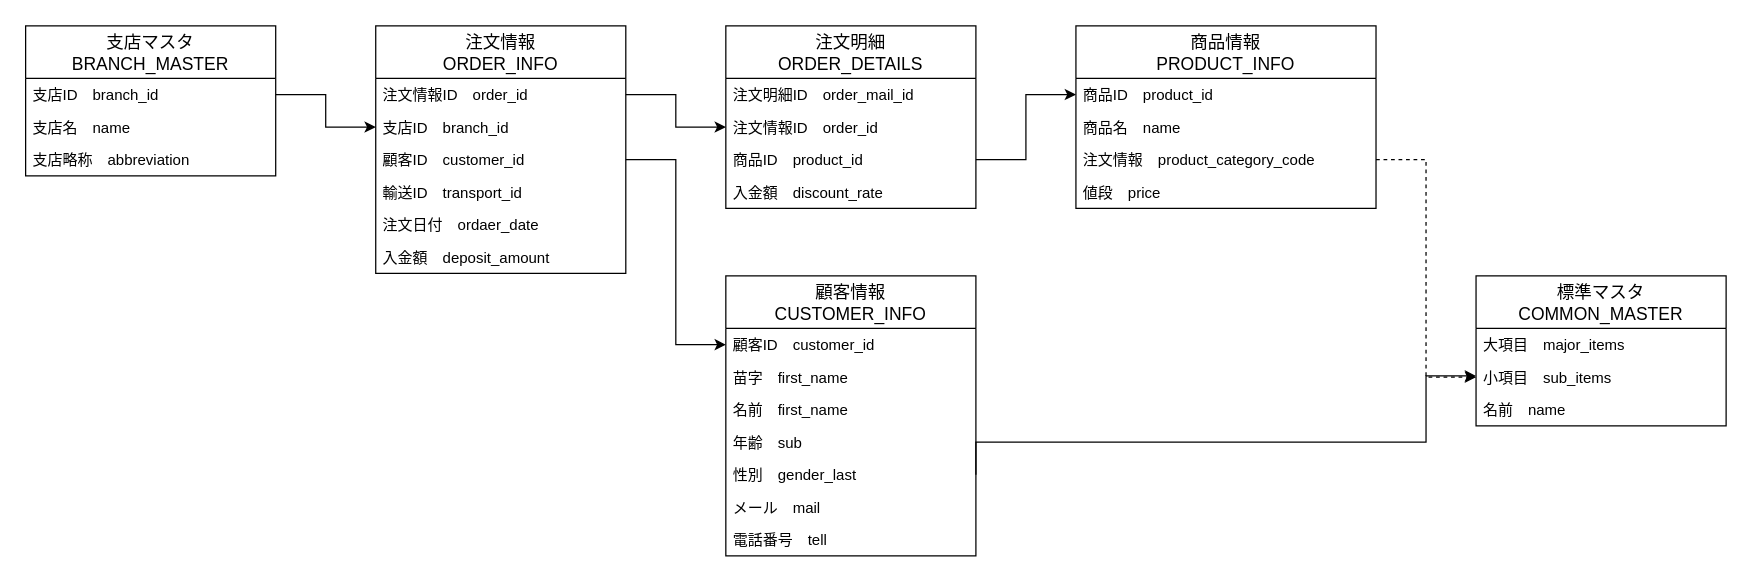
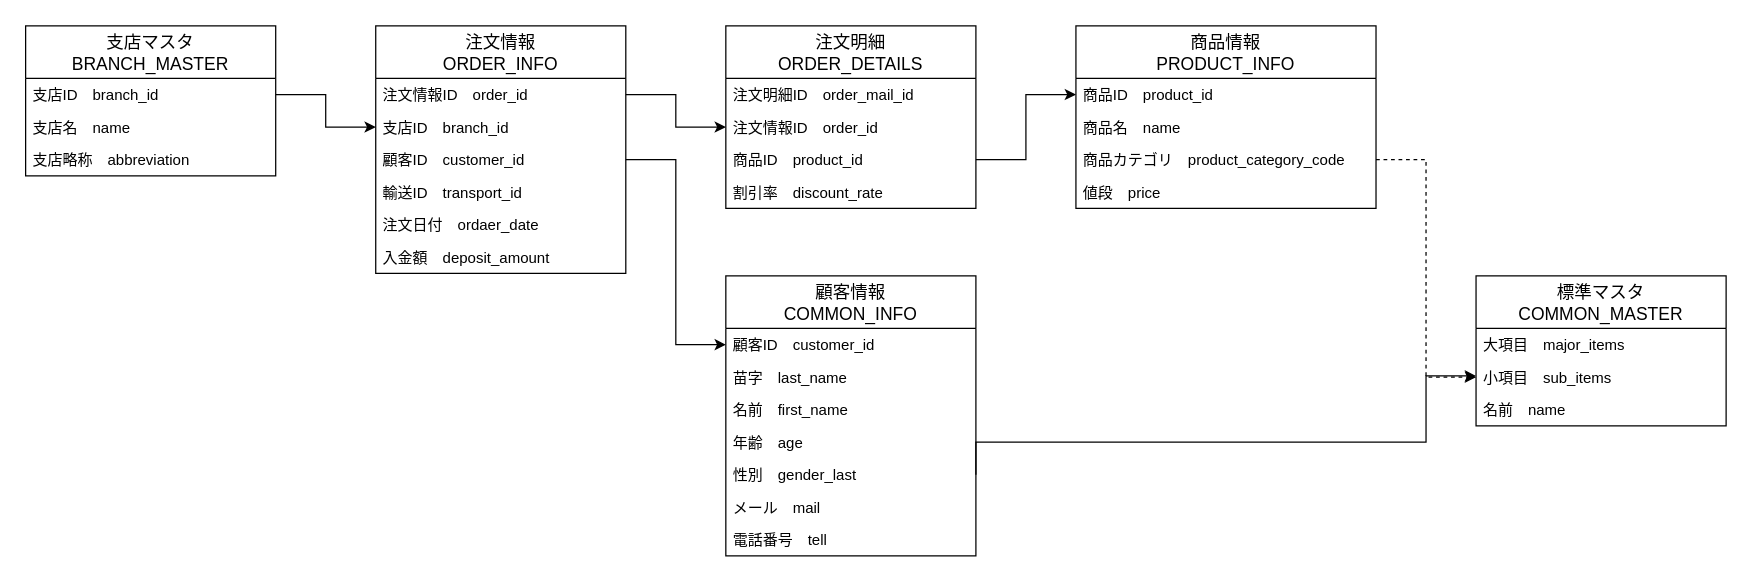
node "注文情報 product_category_code": label "注文情報 product_category_code" -> "商品カテゴリ product_category_code"
node "入金額 discount_rate": label "入金額 discount_rate" -> "割引率 discount_rate"
node "顧客情報 CUSTOMER_INFO": label "顧客情報 CUSTOMER_INFO" -> "顧客情報 COMMON_INFO"
node "苗字 first_name": label "苗字 first_name" -> "苗字 last_name"
node "年齢 sub": label "年齢 sub" -> "年齢 age"
